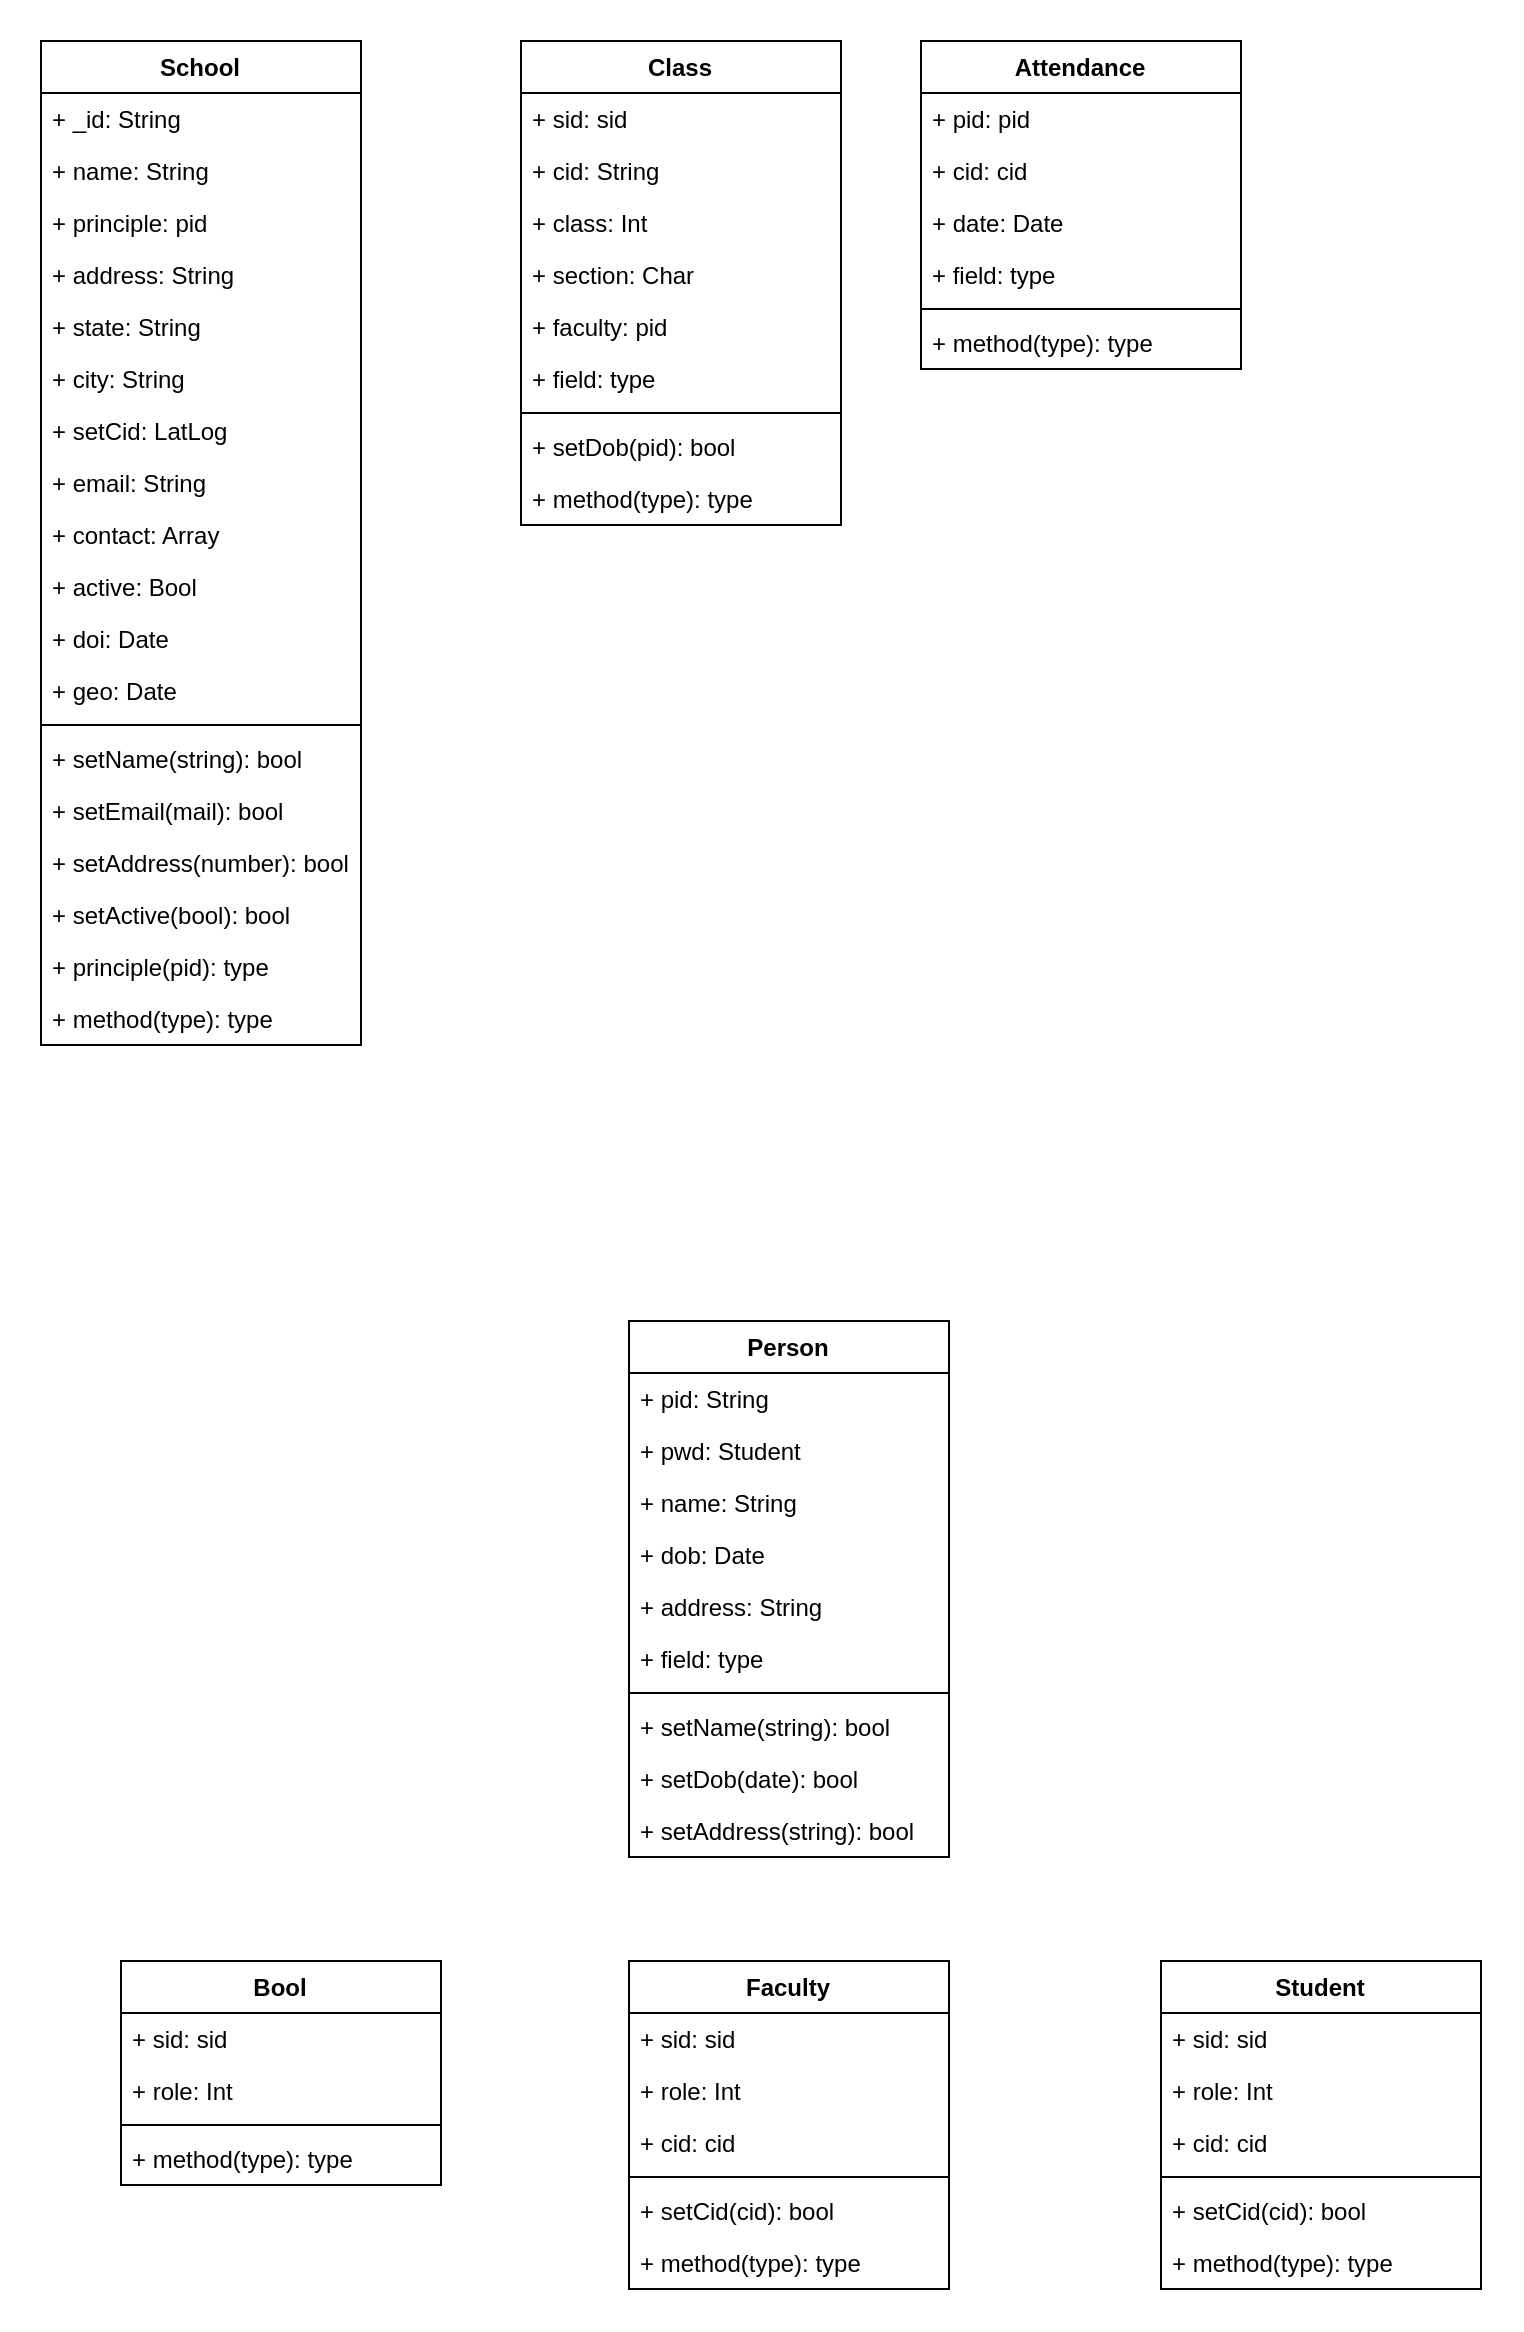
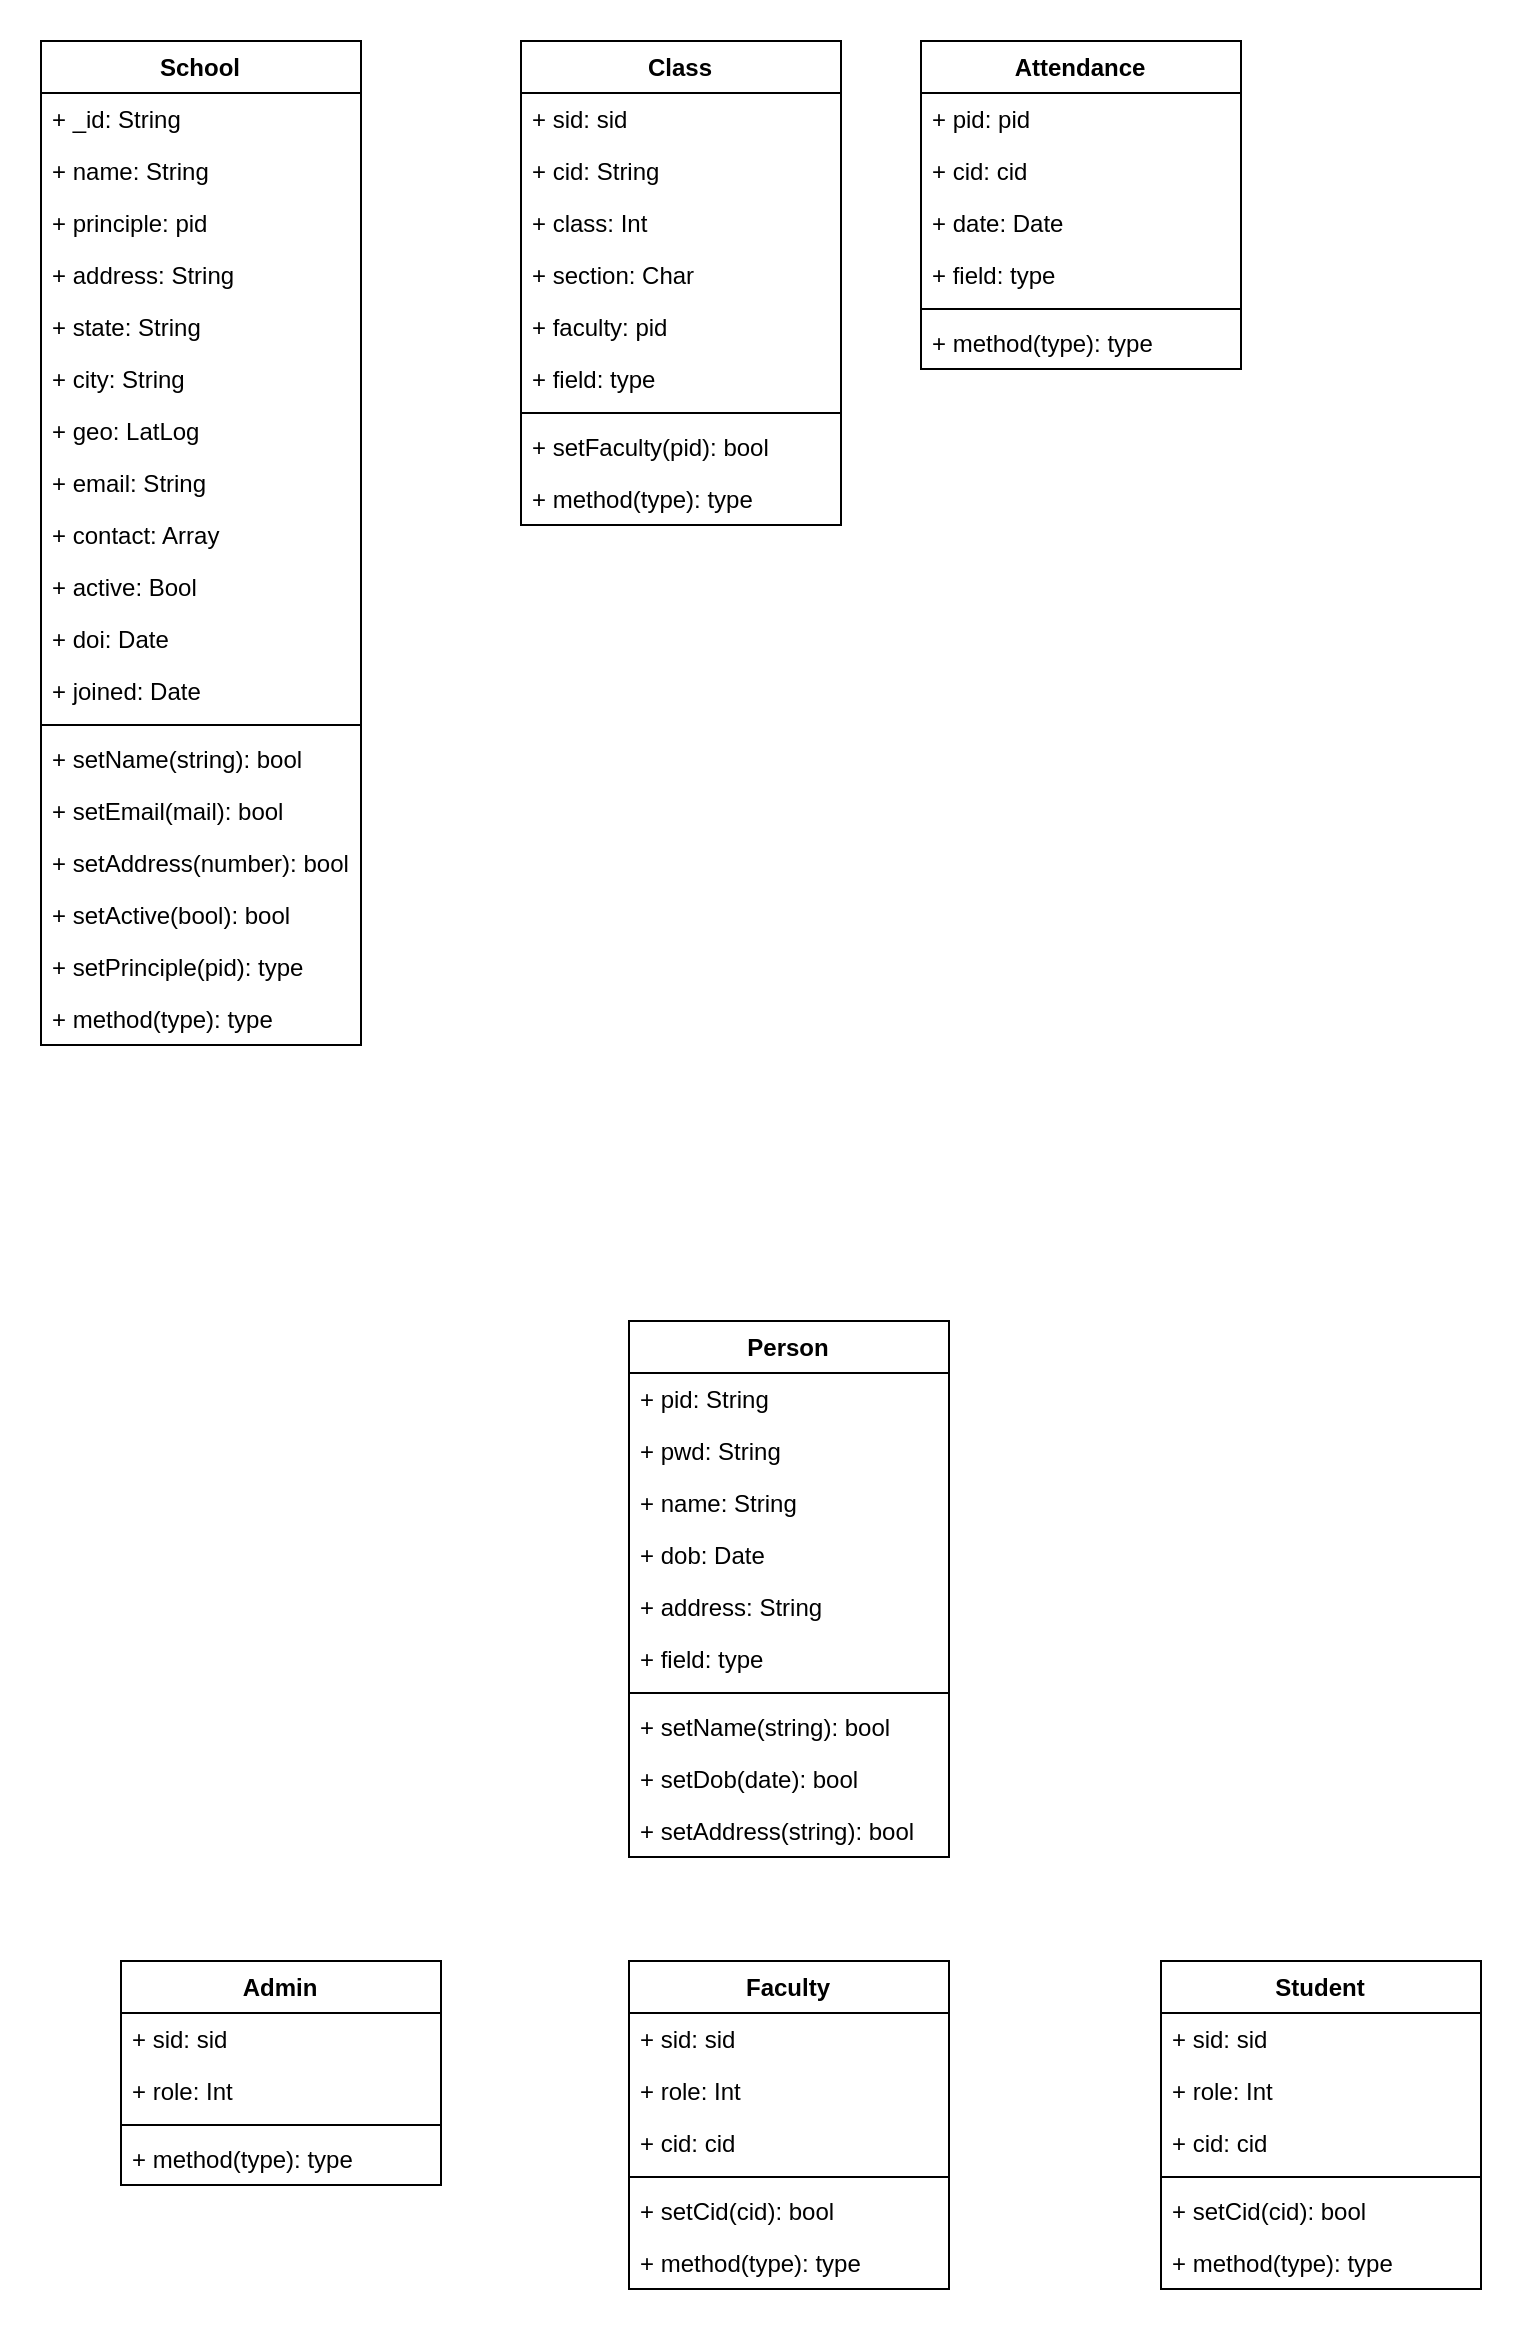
node "+ setCid: LatLog": label "+ setCid: LatLog" -> "+ geo: LatLog"
node "+ setDob(pid): bool": label "+ setDob(pid): bool" -> "+ setFaculty(pid): bool"
node "+ geo: Date": label "+ geo: Date" -> "+ joined: Date"
node "+ principle(pid): type": label "+ principle(pid): type" -> "+ setPrinciple(pid): type"
node "+ pwd: Student": label "+ pwd: Student" -> "+ pwd: String"
node "Bool": label "Bool" -> "Admin"
